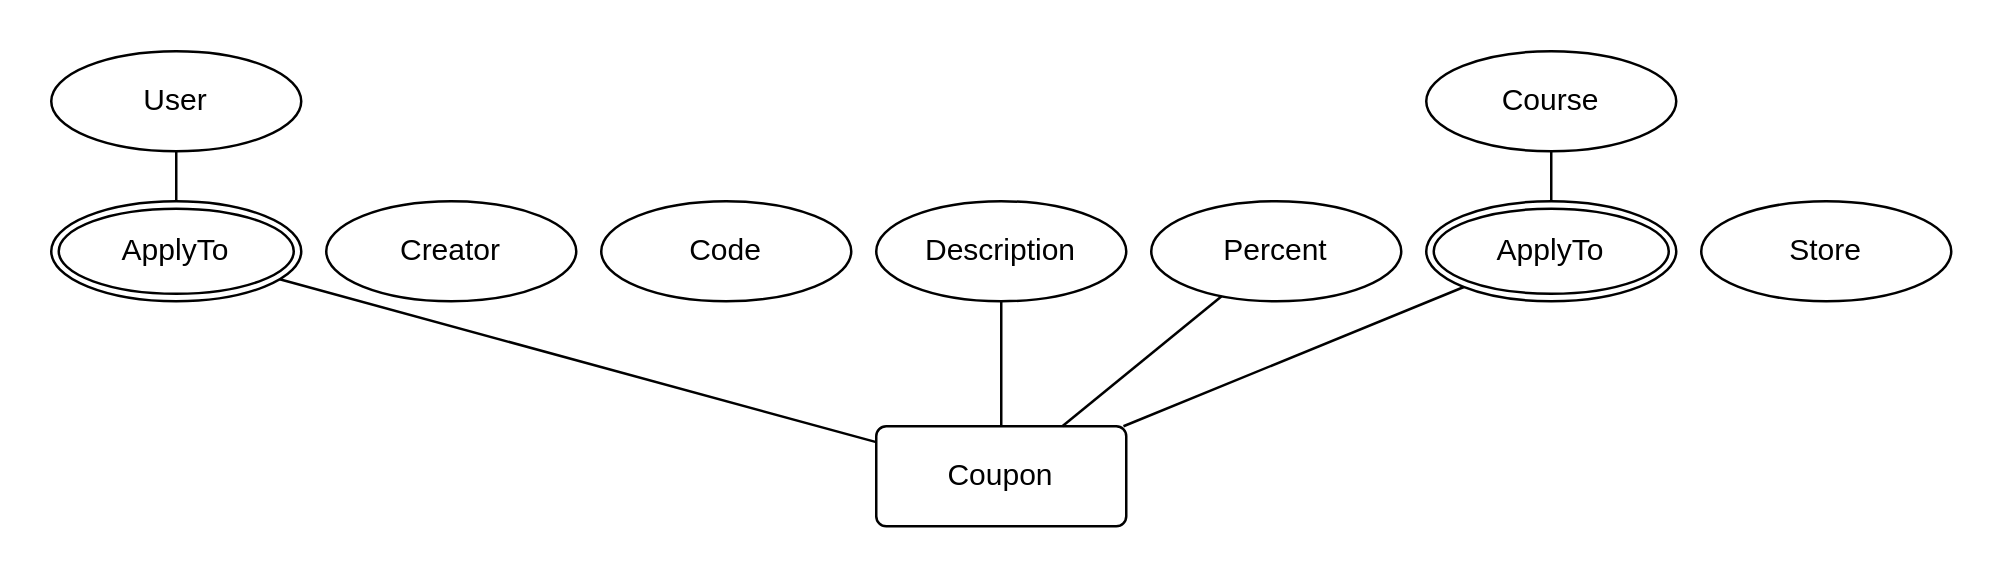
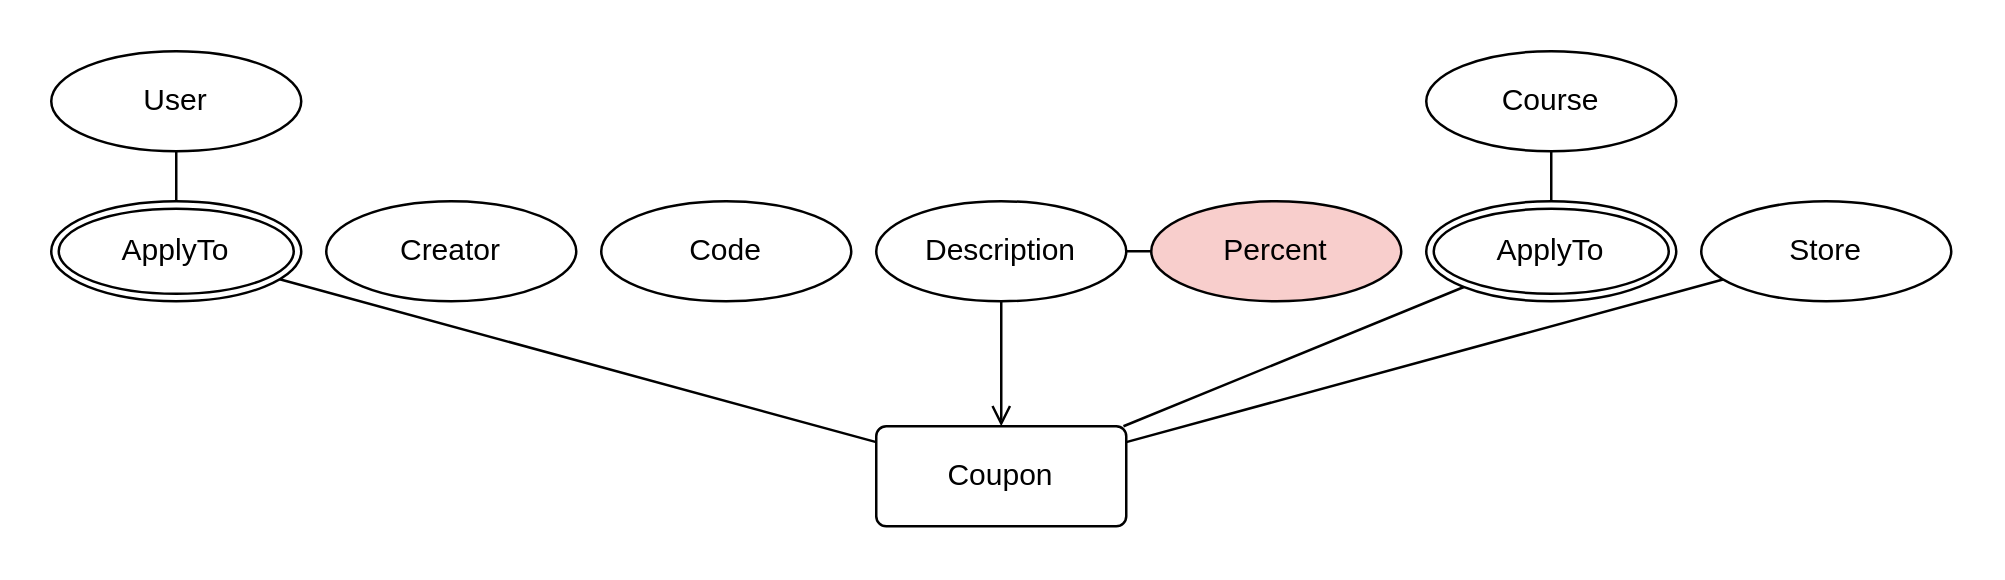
node "Percent": fillcolor #ffffff -> #f8cecc
edge "Percent" -- "Coupon": now "Percent" -- "Description"
edge "Store" -- "Coupon": added
edge "Description" -- "Coupon": arrowhead none -> open
